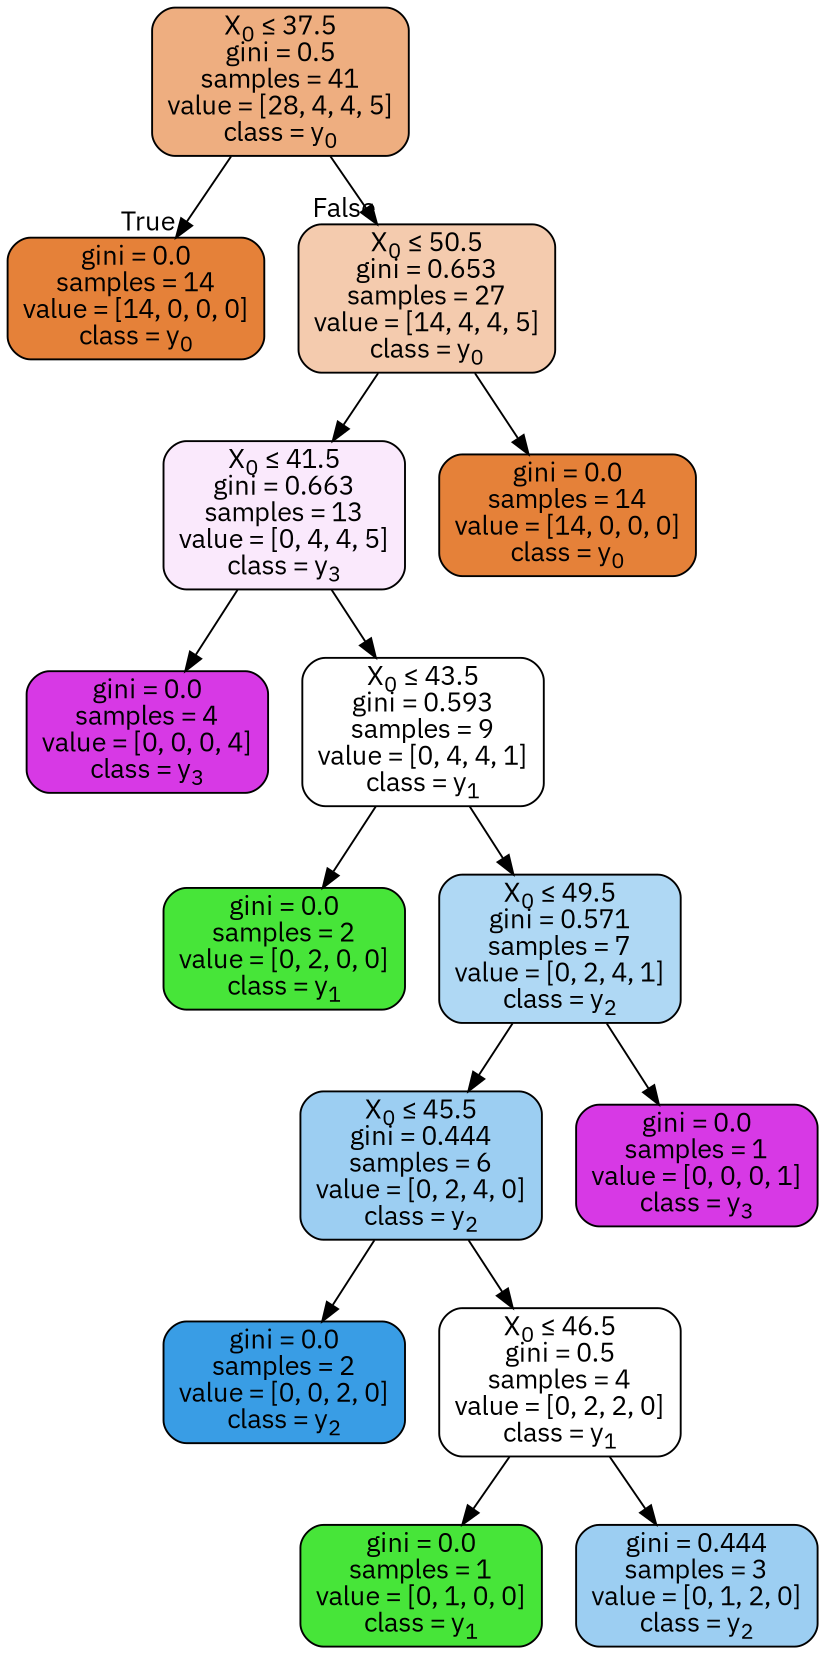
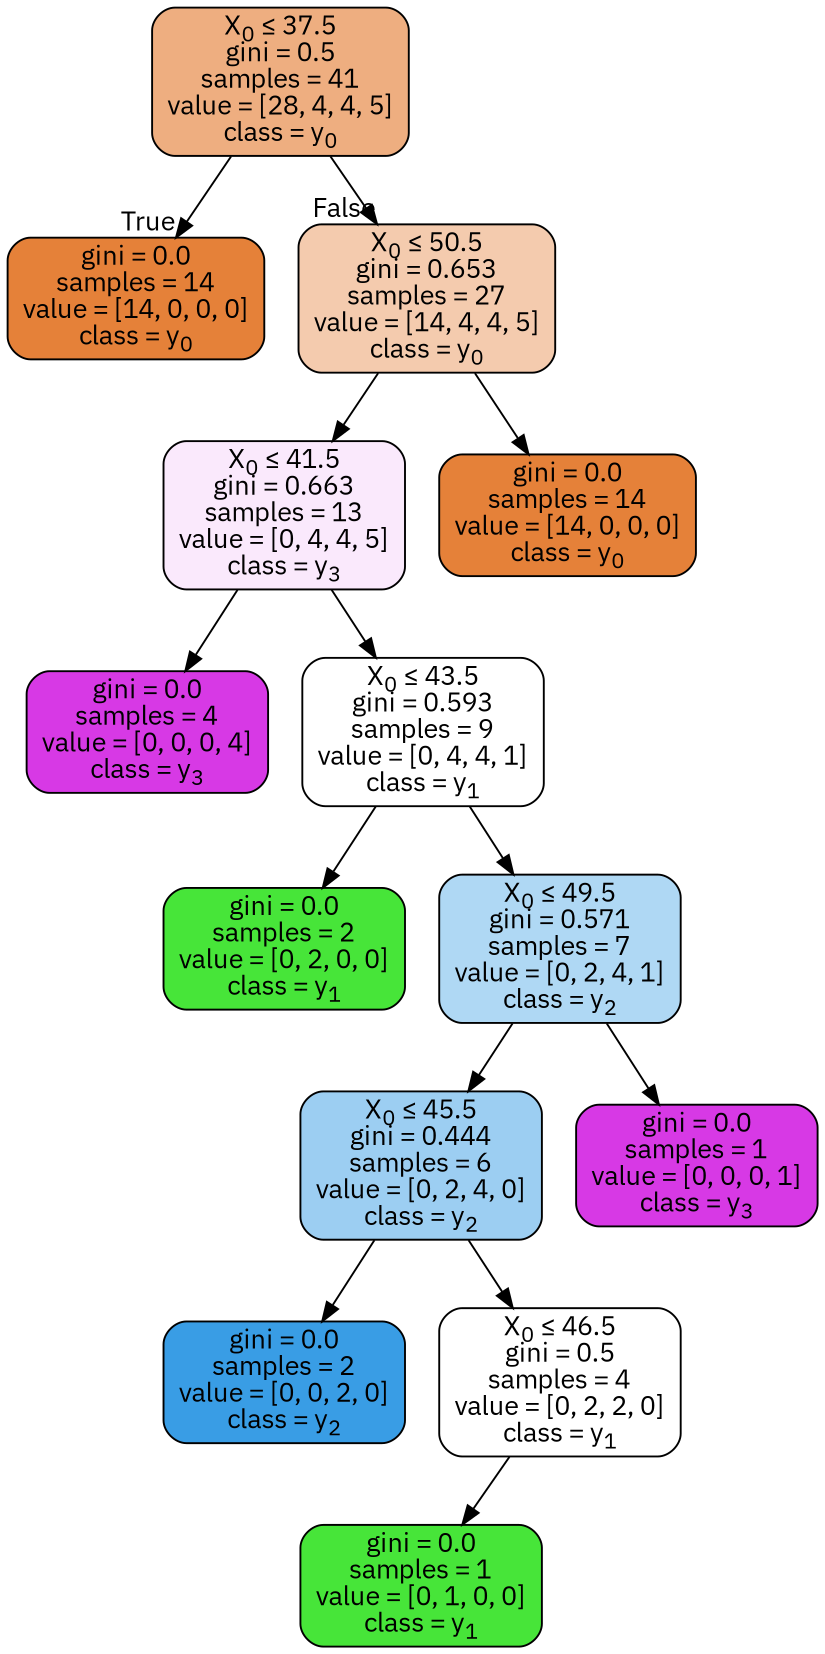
node "gini = 0.444": removed
